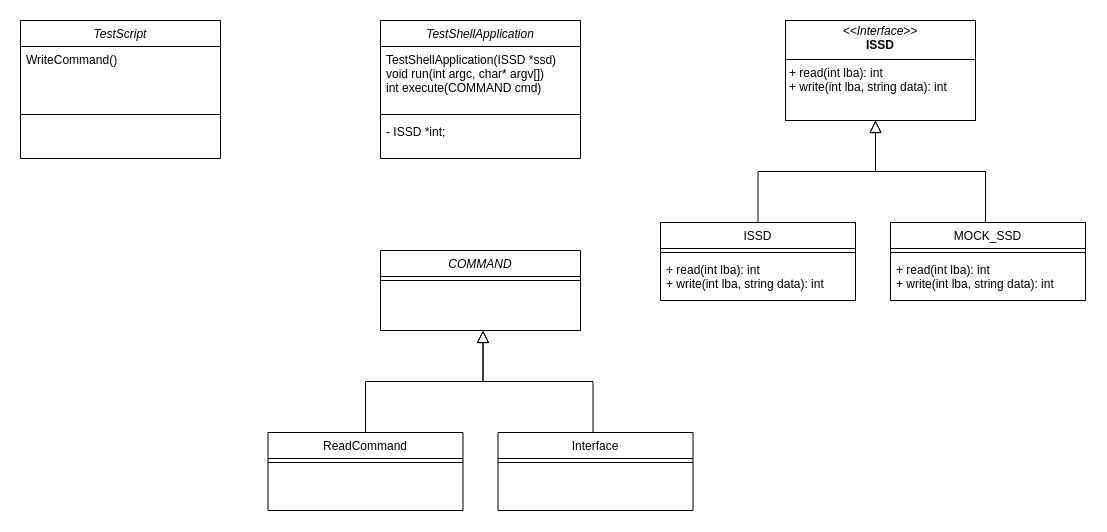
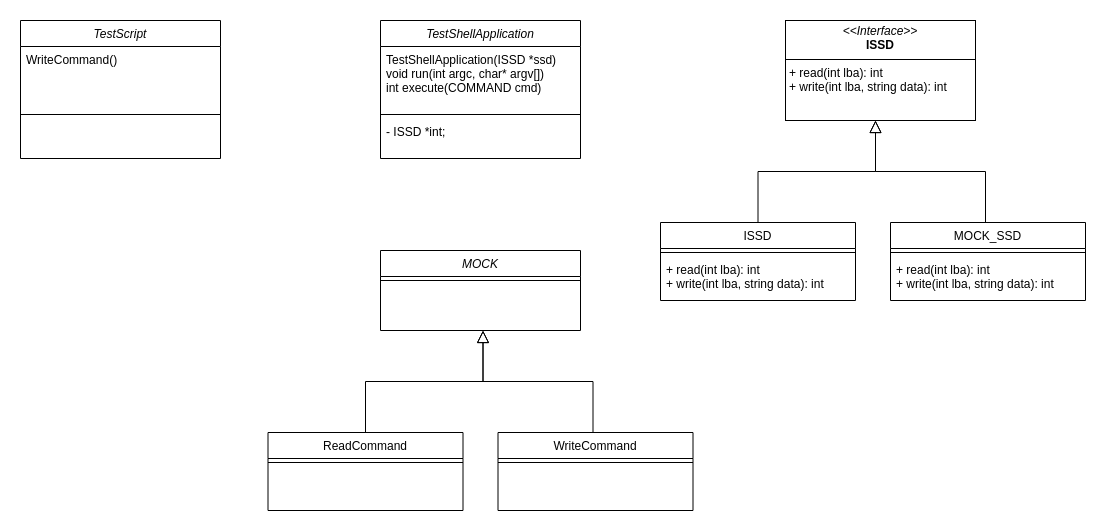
node "COMMAND": label "COMMAND" -> "MOCK"
node "Interface": label "Interface" -> "WriteCommand"
